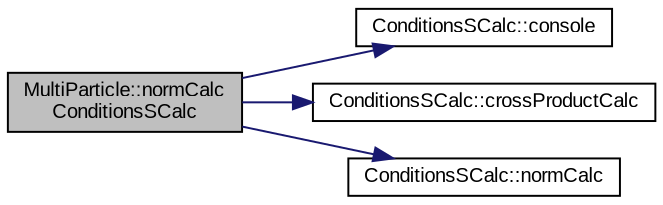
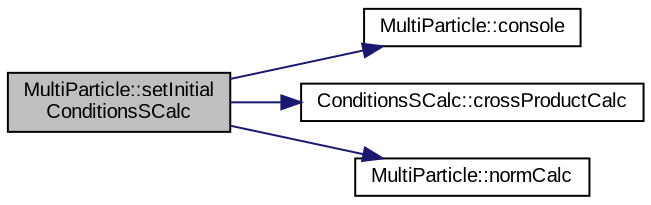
node "ConditionsSCalc::console": label "ConditionsSCalc::console" -> "MultiParticle::console"
node "MultiParticle::normCalc ConditionsSCalc": label "MultiParticle::normCalc ConditionsSCalc" -> "MultiParticle::setInitial ConditionsSCalc"
node "ConditionsSCalc::normCalc": label "ConditionsSCalc::normCalc" -> "MultiParticle::normCalc"
